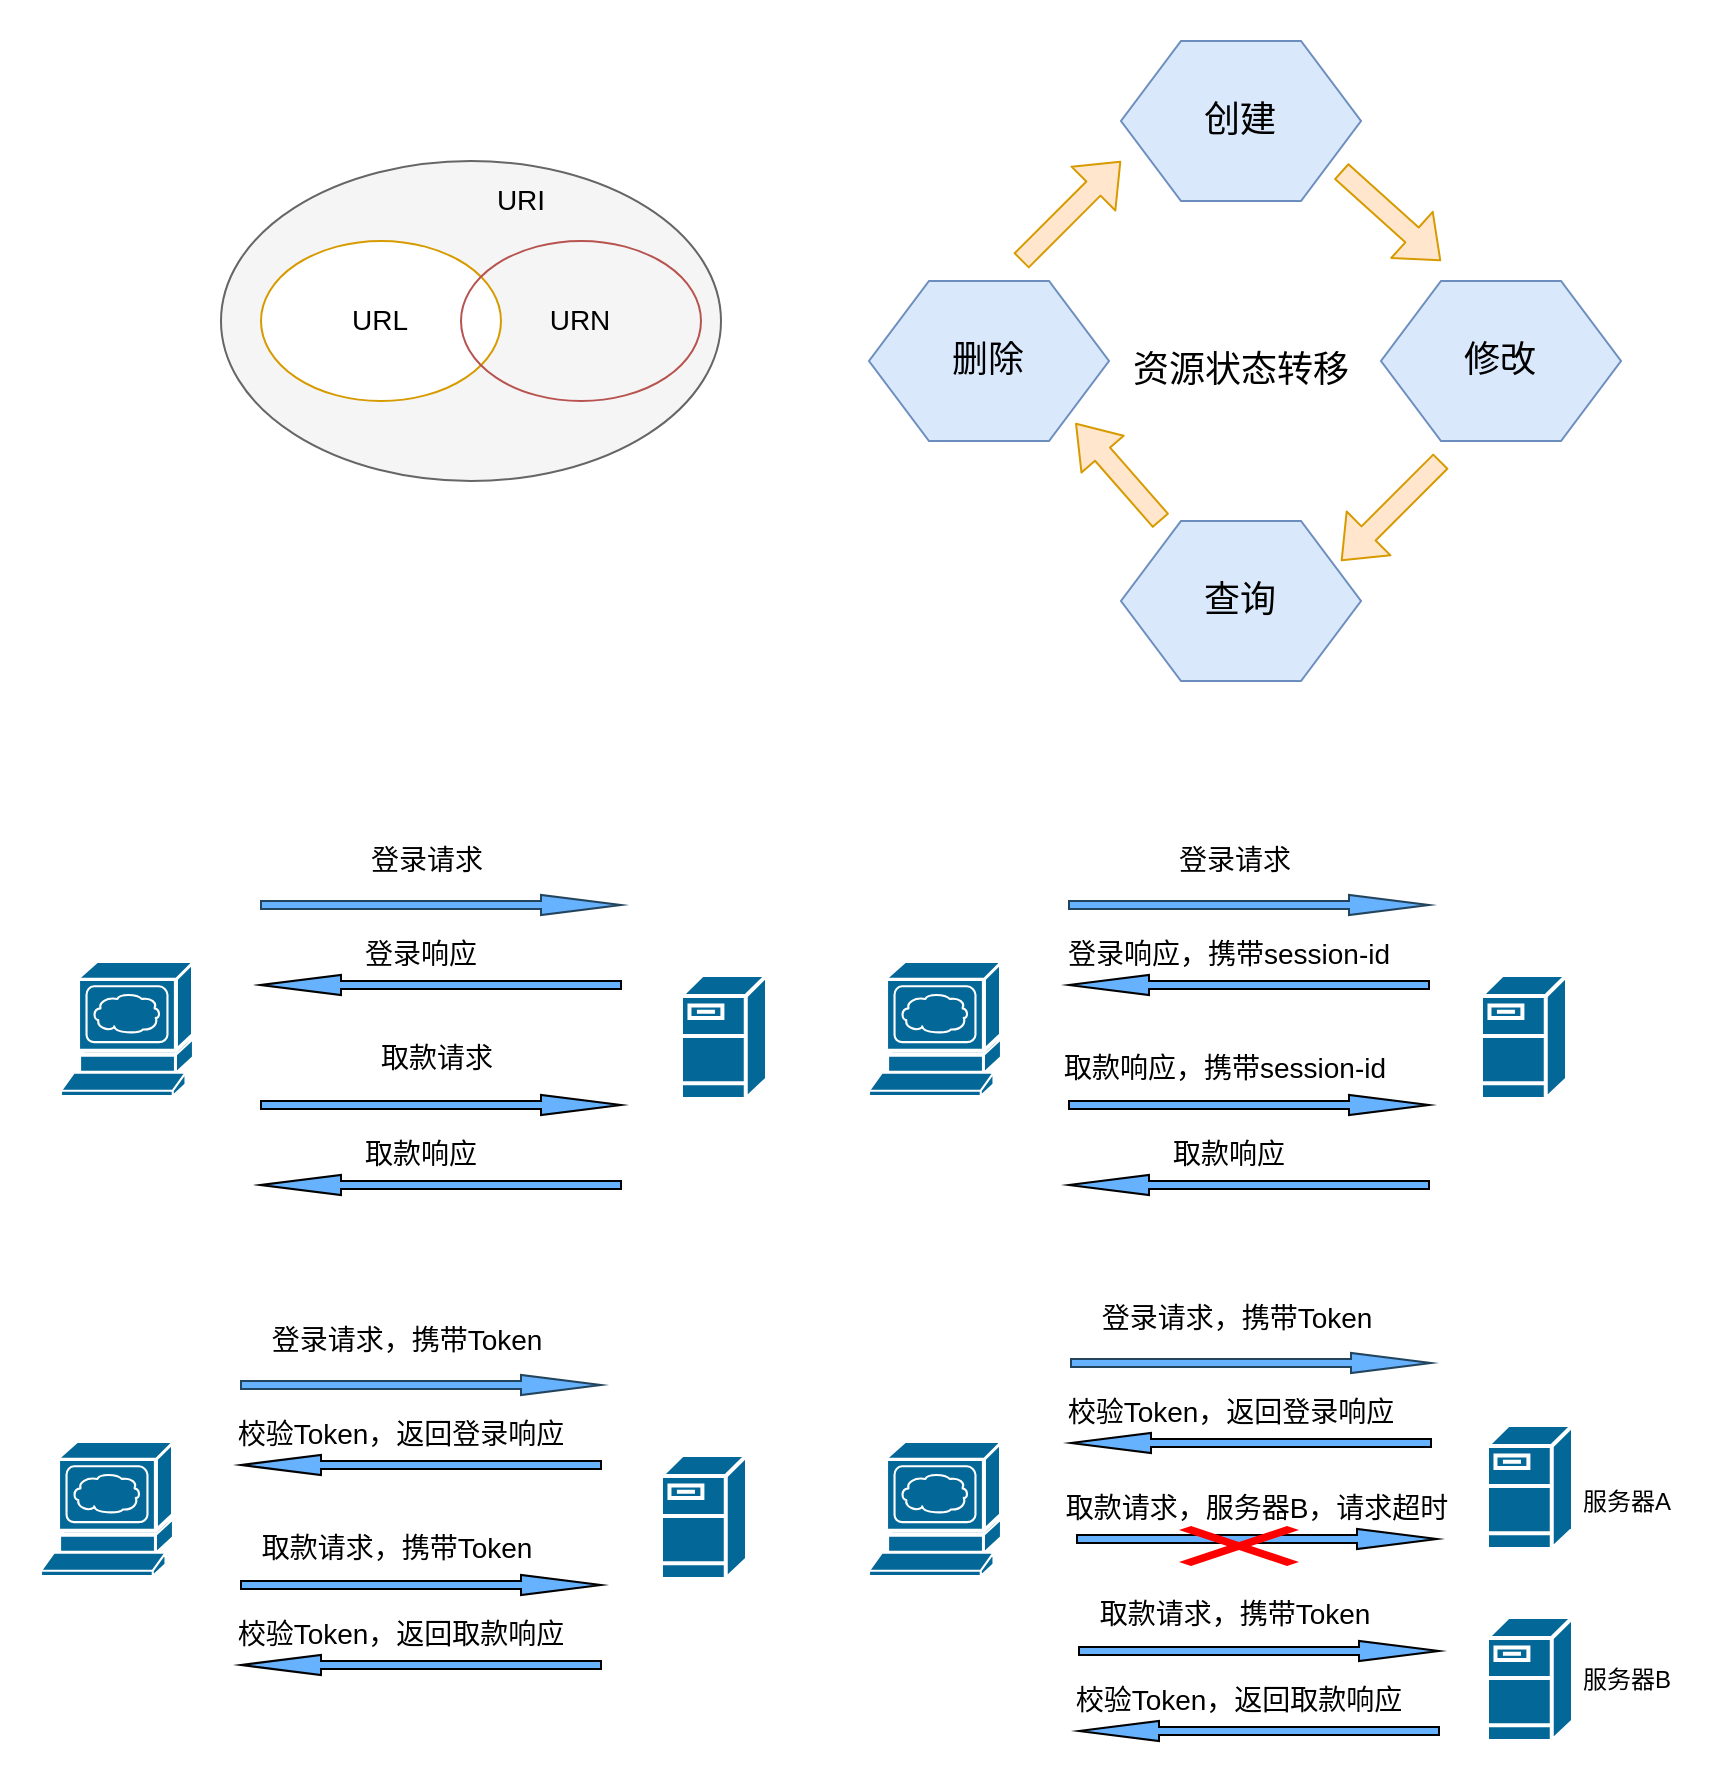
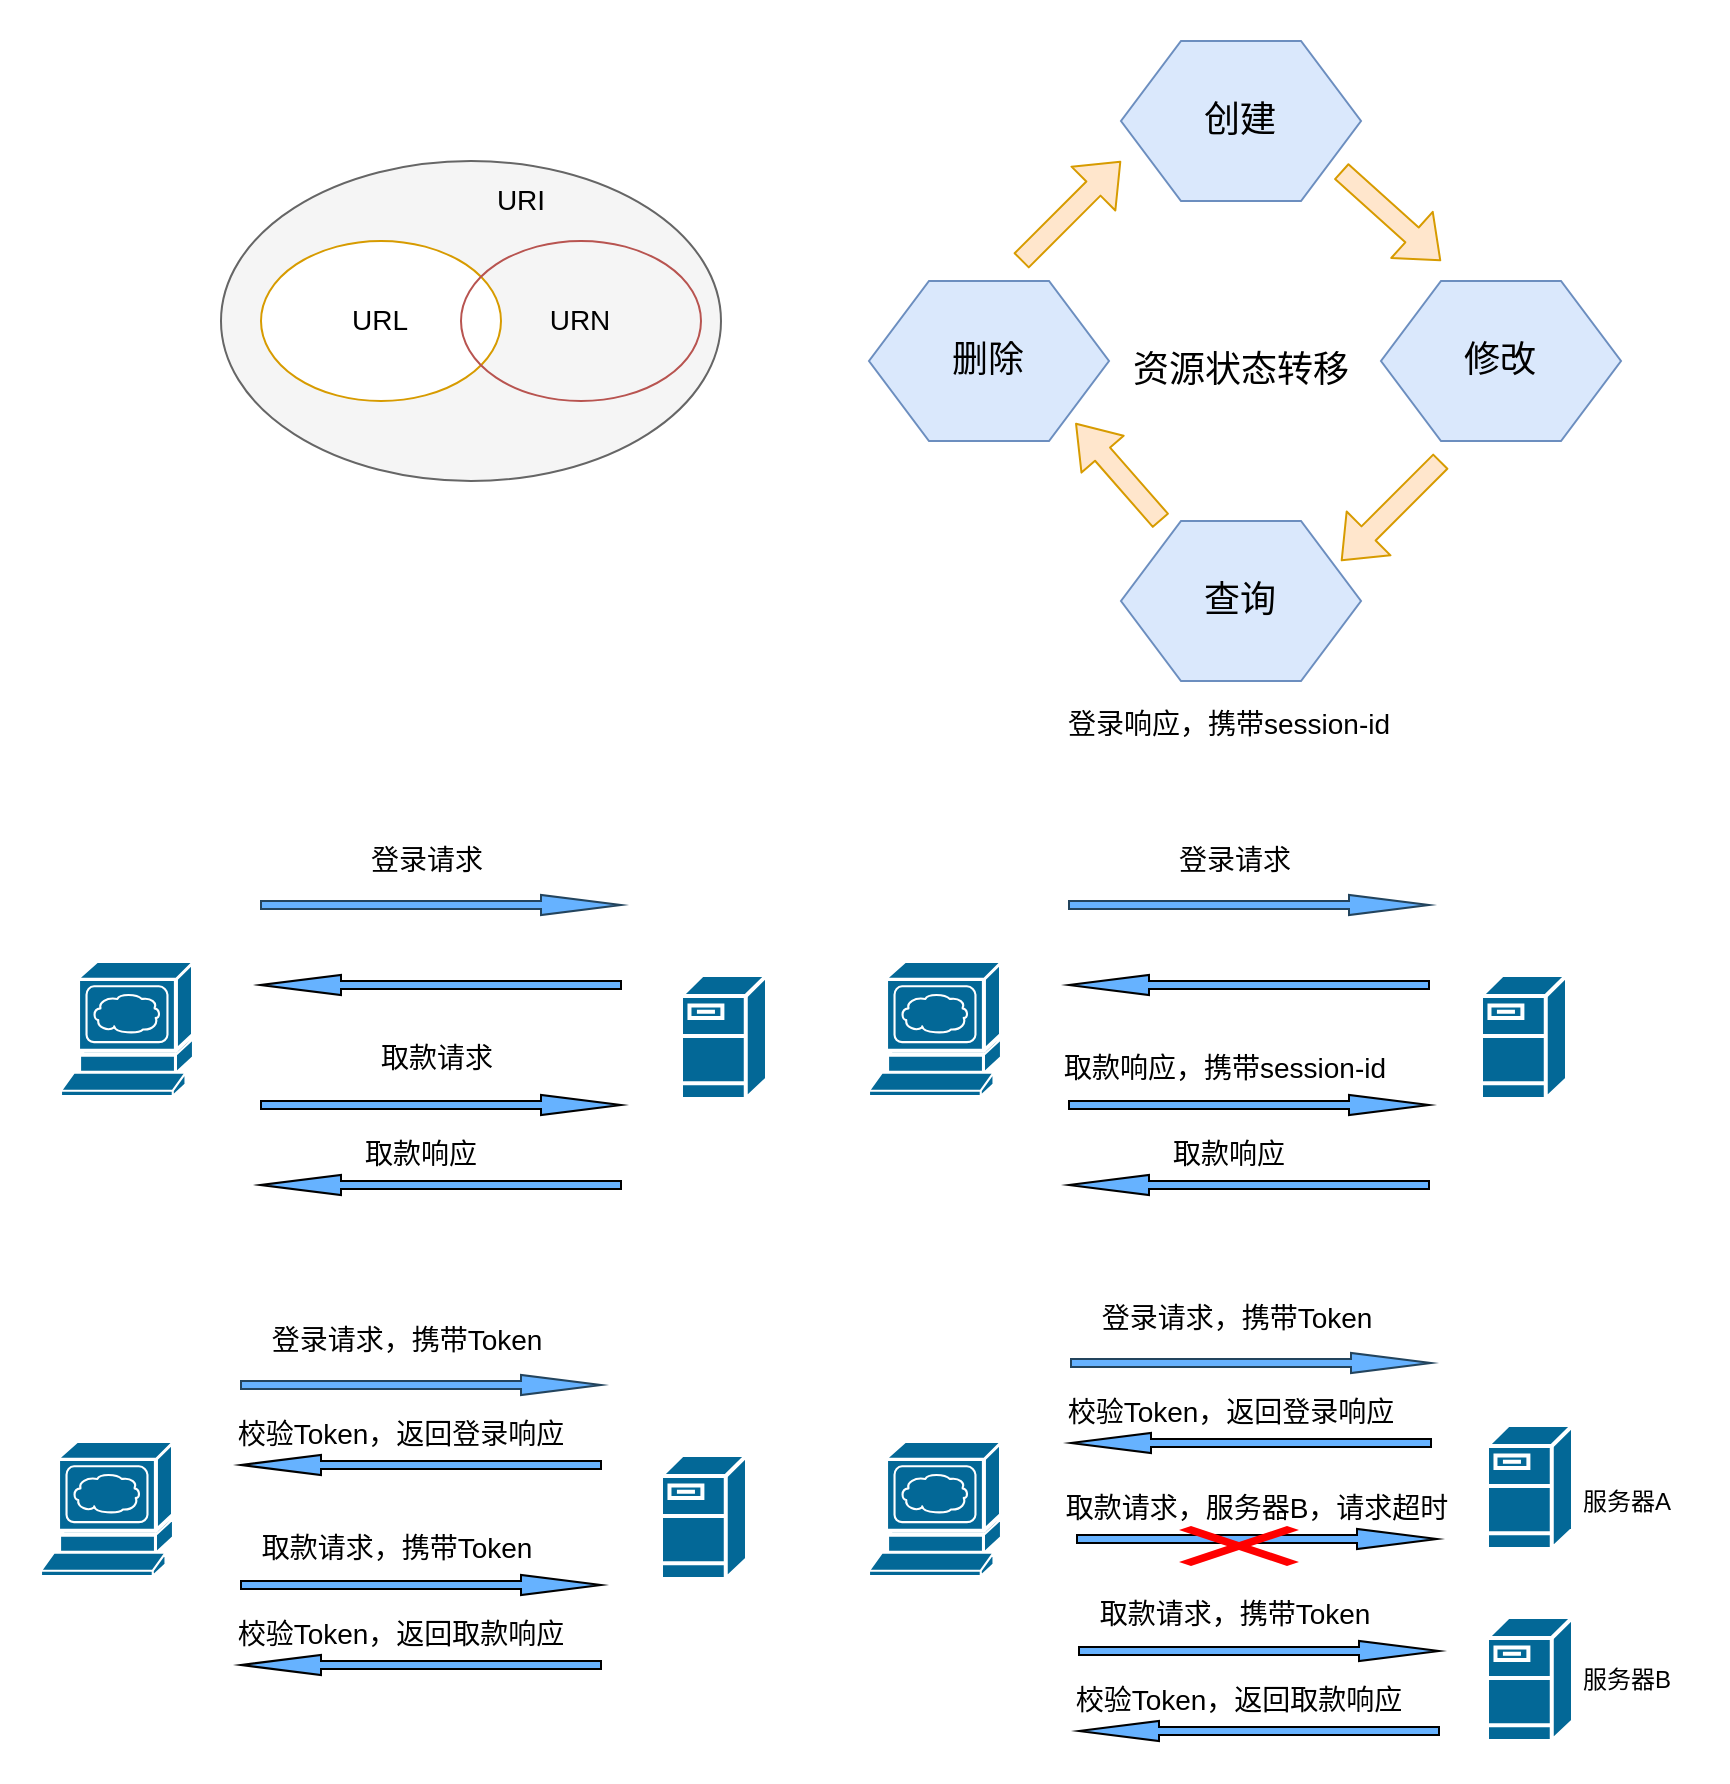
node "登录响应": removed
node "登录响应，携带session-id": moved (1229, 955) -> (1229, 725)
